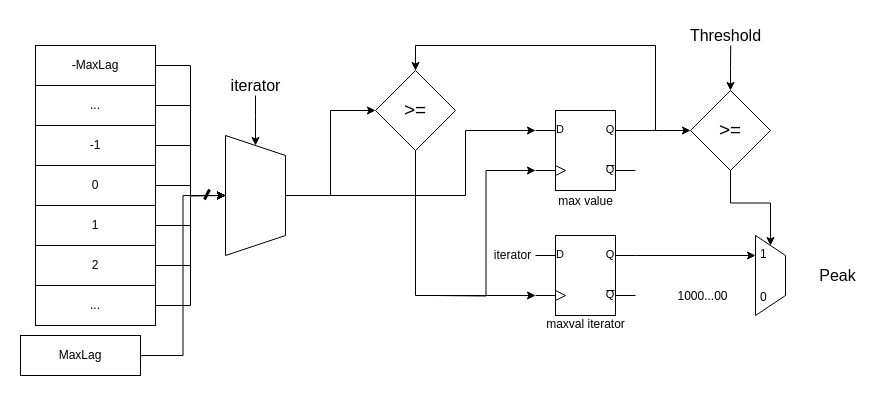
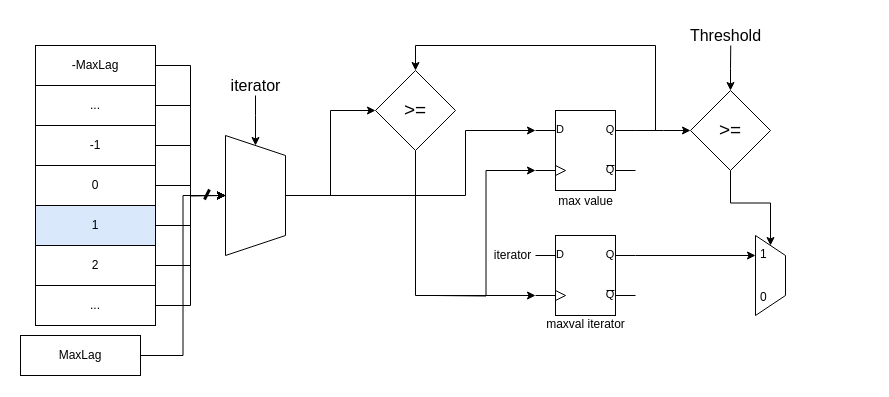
node "1": fillcolor #ffffff -> #dae8fc
node "Peak": removed
node "1000...00": removed
